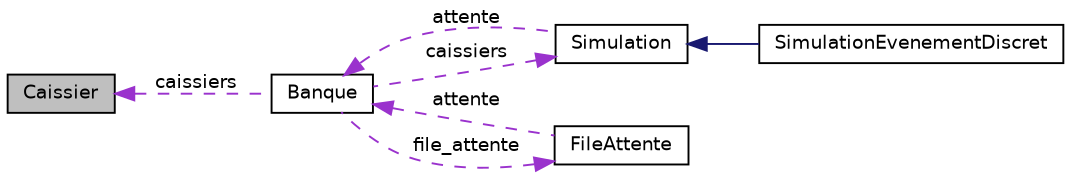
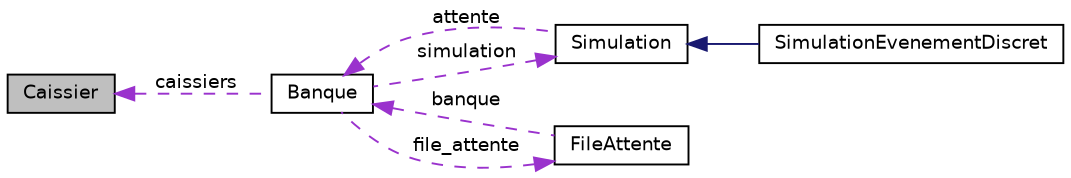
edge "Banque" -> "Simulation": label " caissiers" -> " simulation"
edge "FileAttente" -> "Banque": label " attente" -> " banque"
